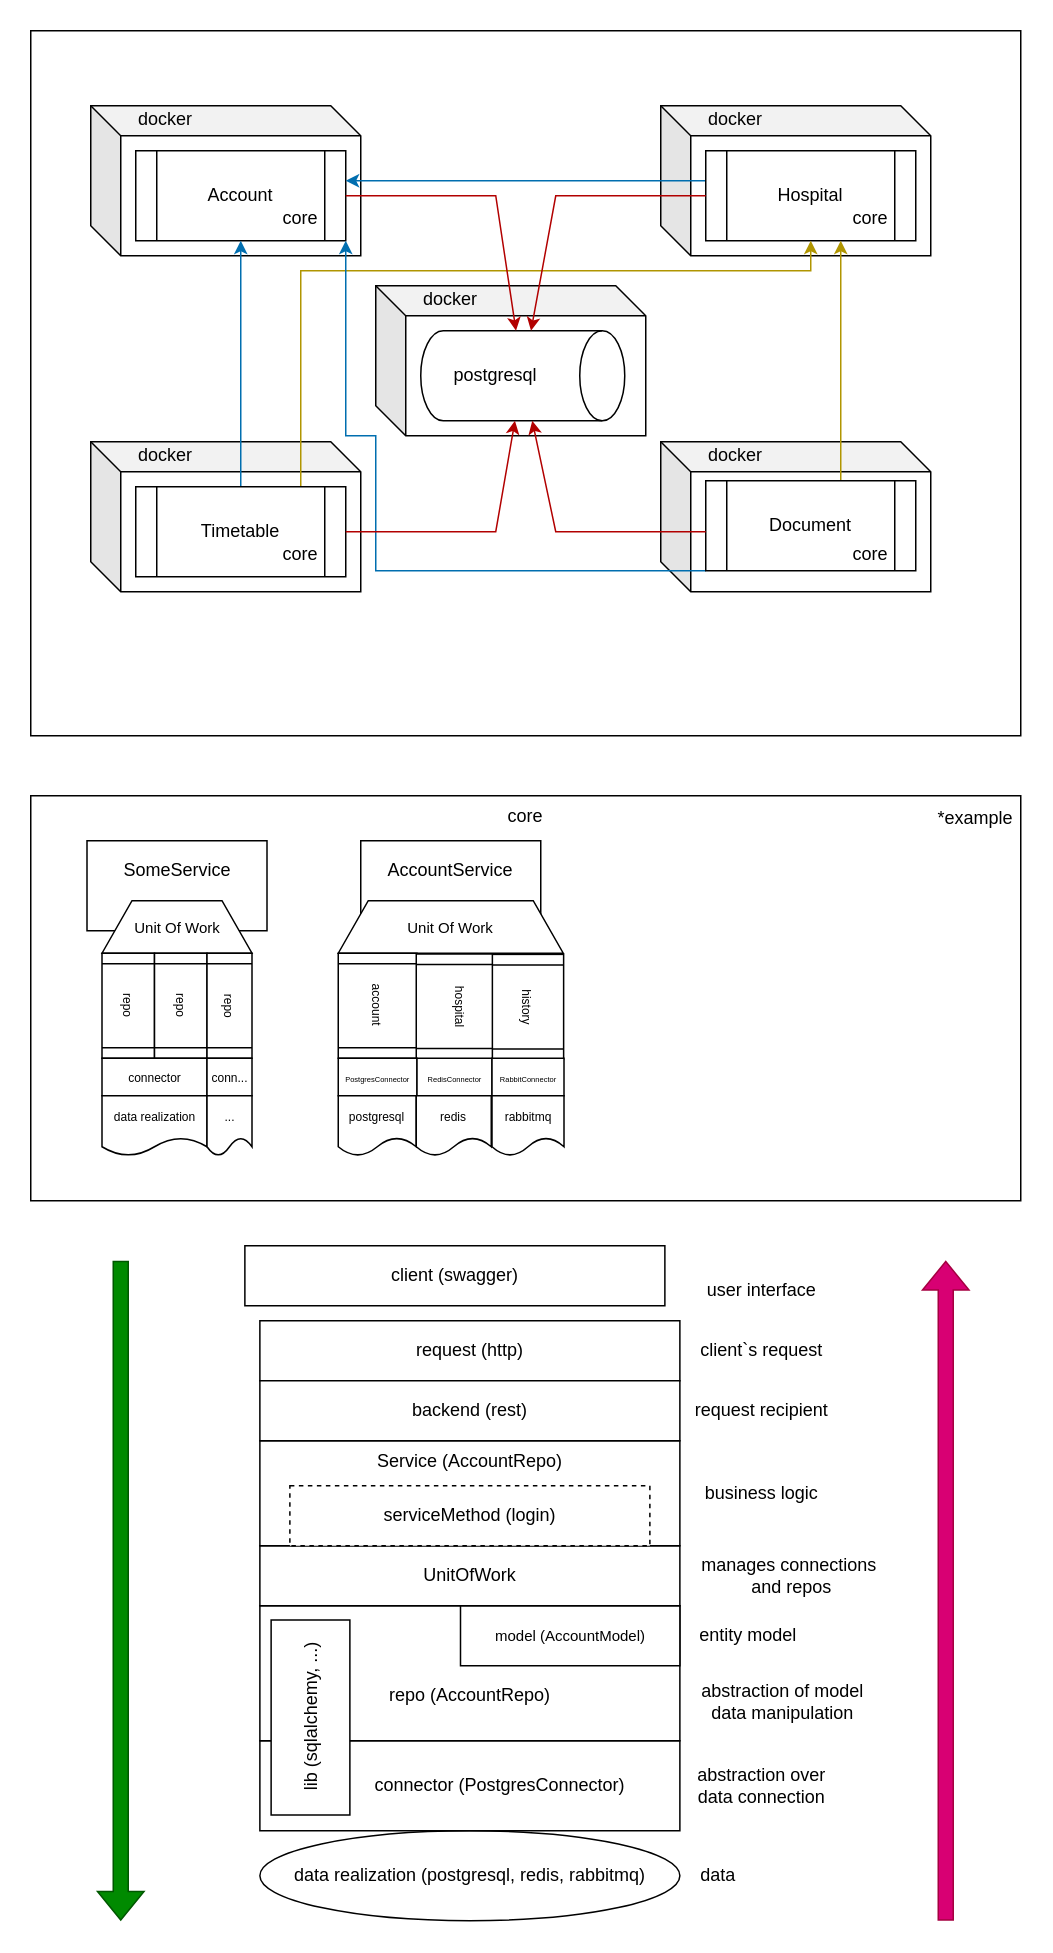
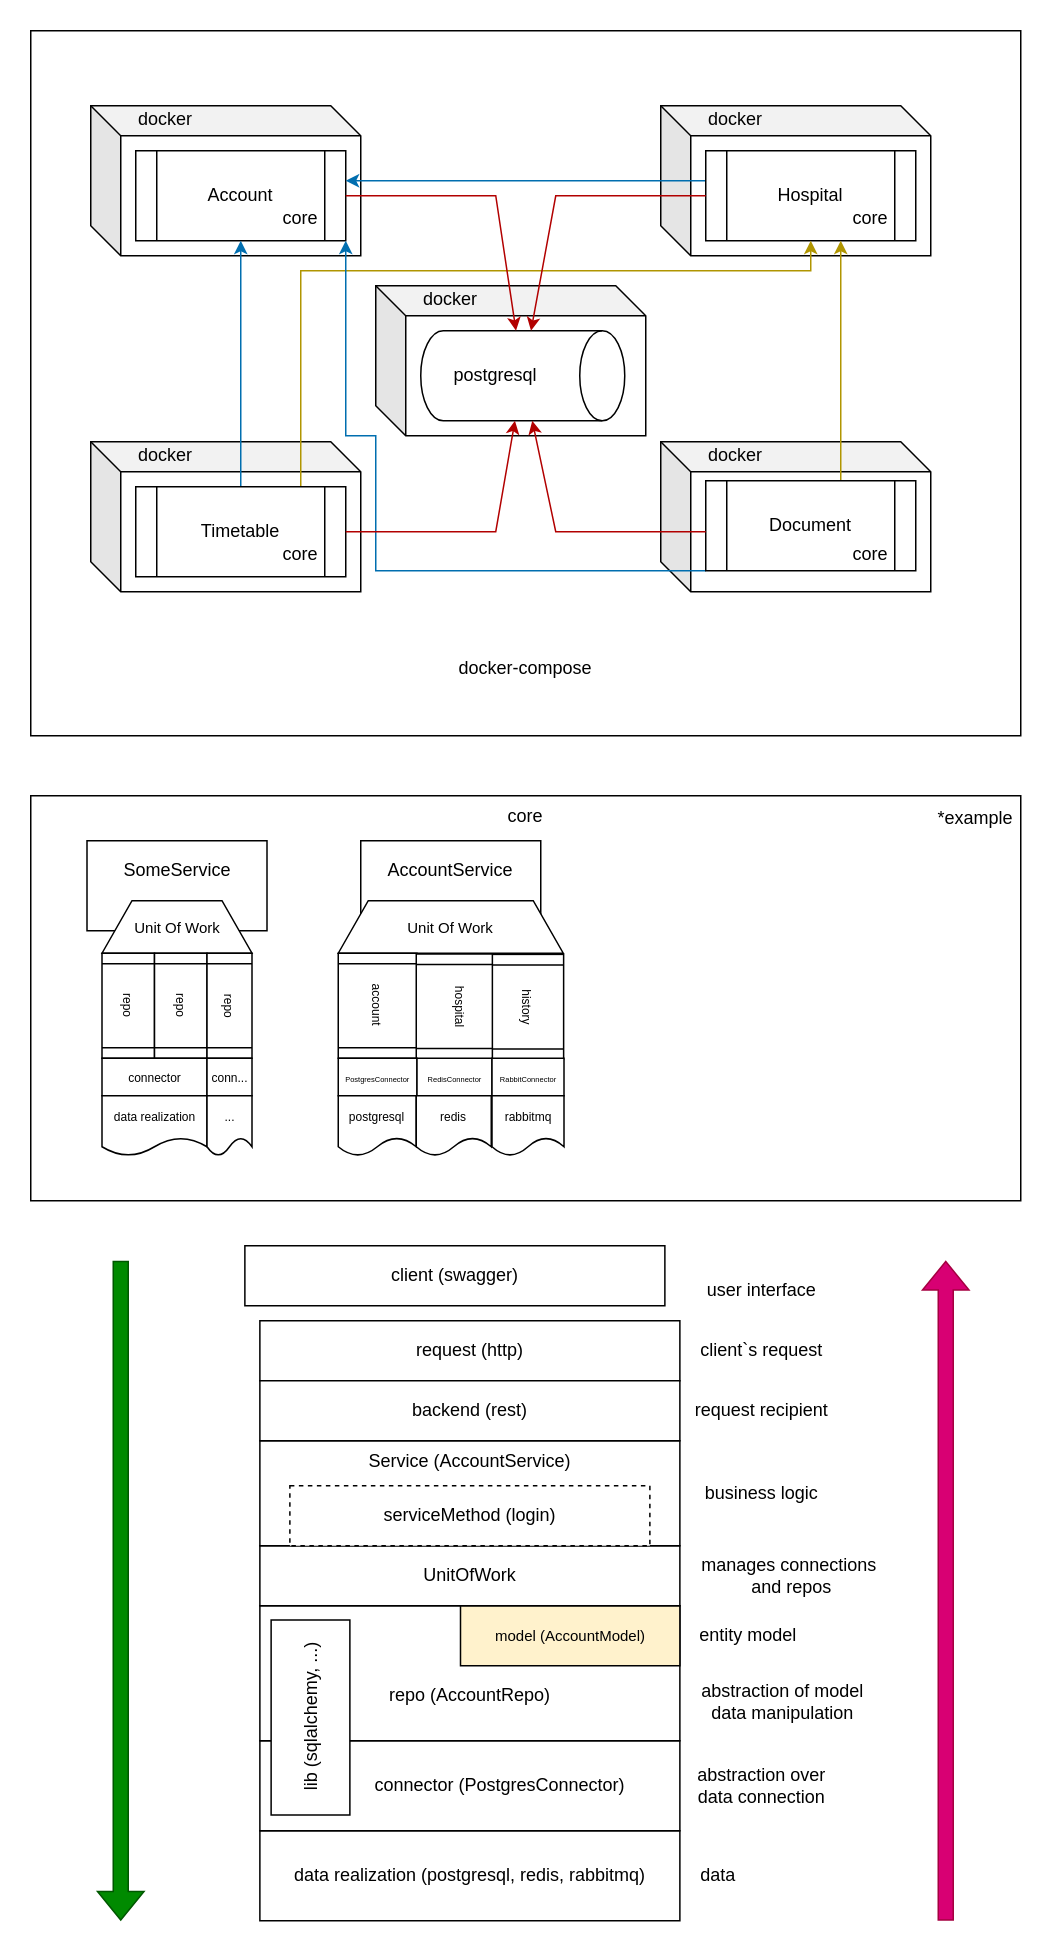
node "docker-compose": added
node "Service (AccountRepo)": label "Service (AccountRepo)" -> "Service (AccountService)"
node "model (AccountModel)": fillcolor #ffffff -> #fff2cc
node "data realization (postgresql, redis, rabbitmq)": shape ellipse -> rectangle
